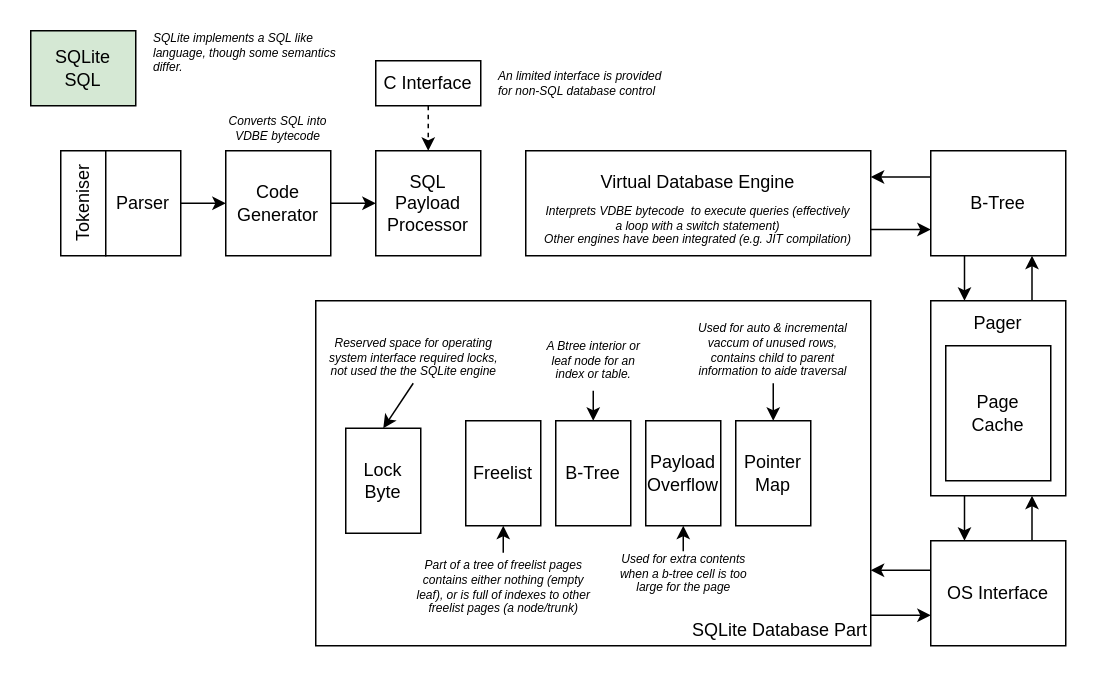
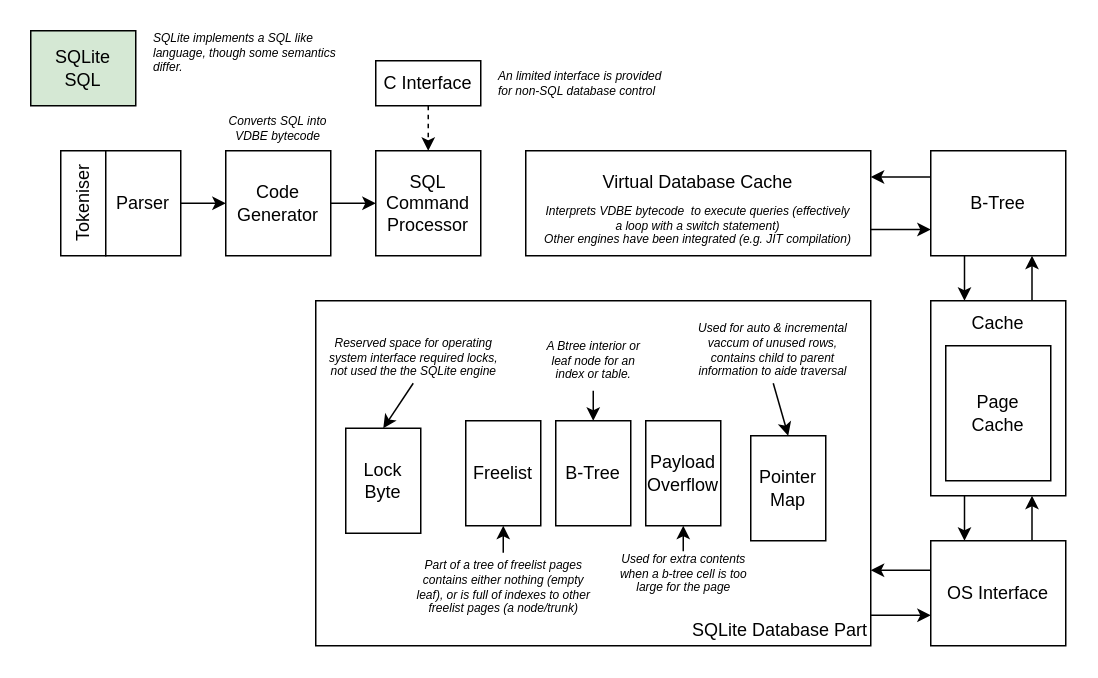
node "SQL Payload Processor": label "SQL Payload Processor" -> "SQL Command Processor"
node "Virtual Database Engine": label "Virtual Database Engine" -> "Virtual Database Cache"
node "Pager": label "Pager" -> "Cache"
node "Pointer Map": moved (773, 473) -> (788, 488)
